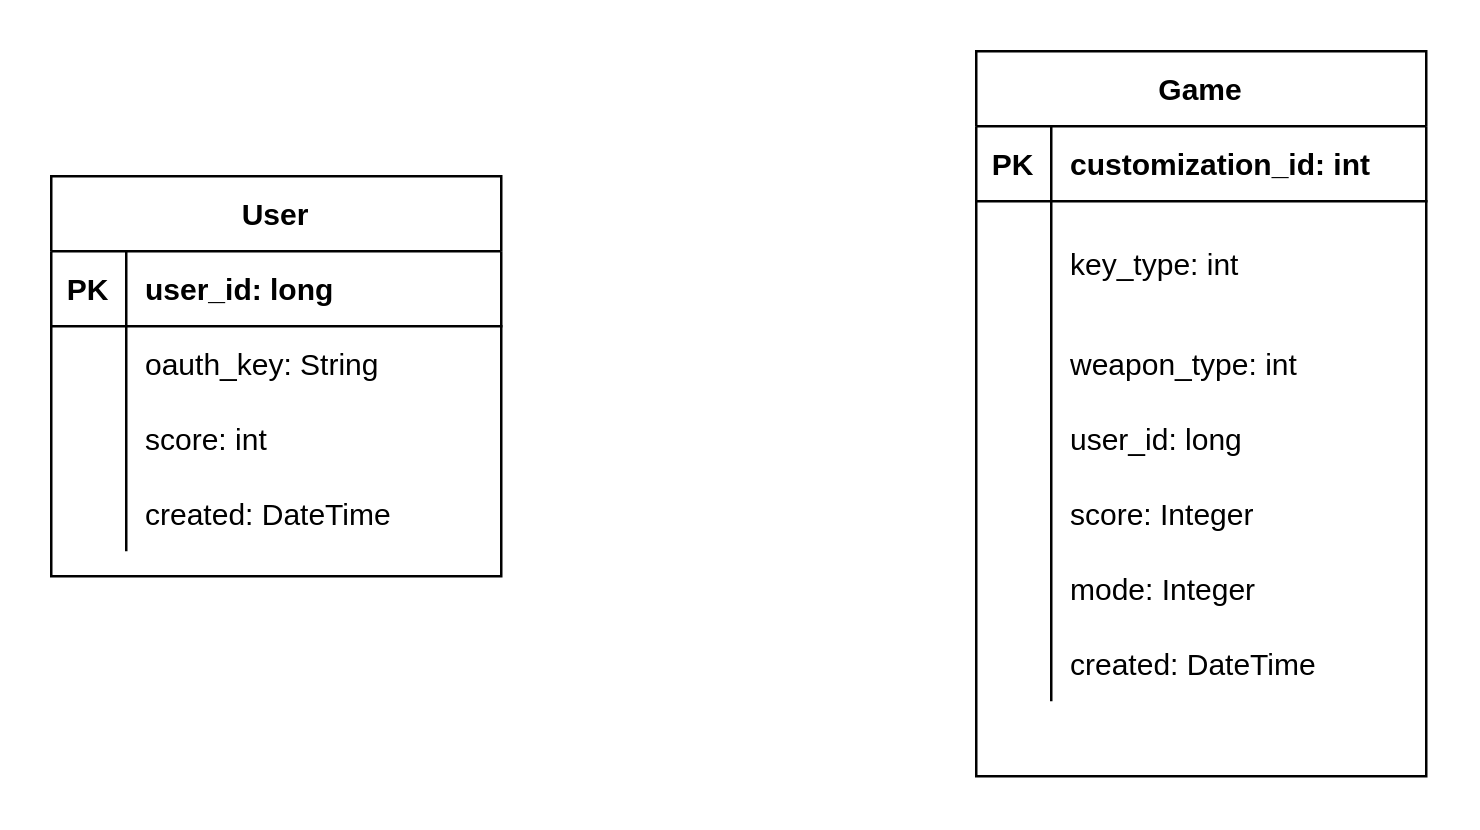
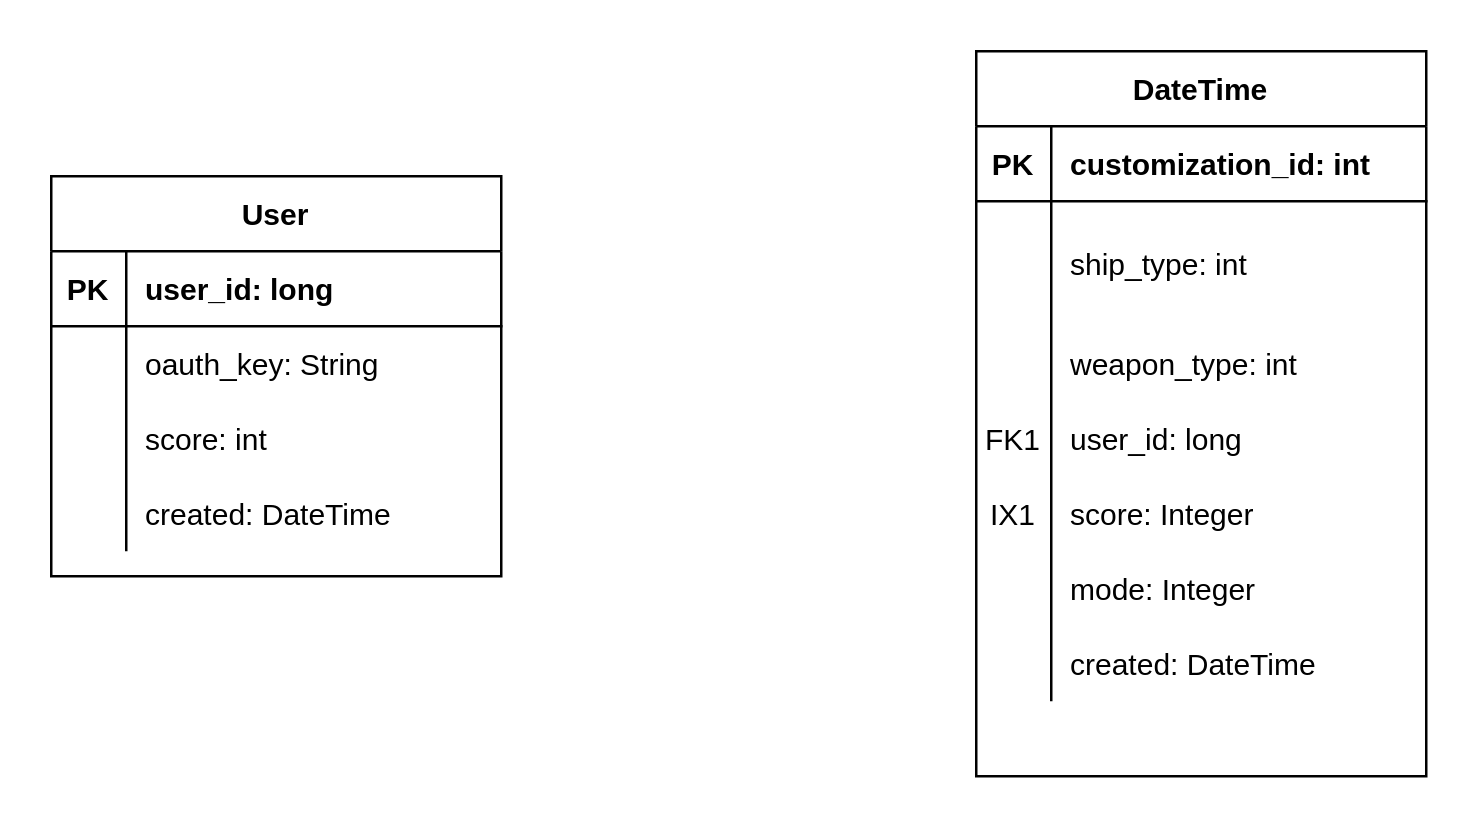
node "Game": label "Game" -> "DateTime"
node "key_type: int": label "key_type: int" -> "ship_type: int"
node "FK1": added
node "IX1": added
